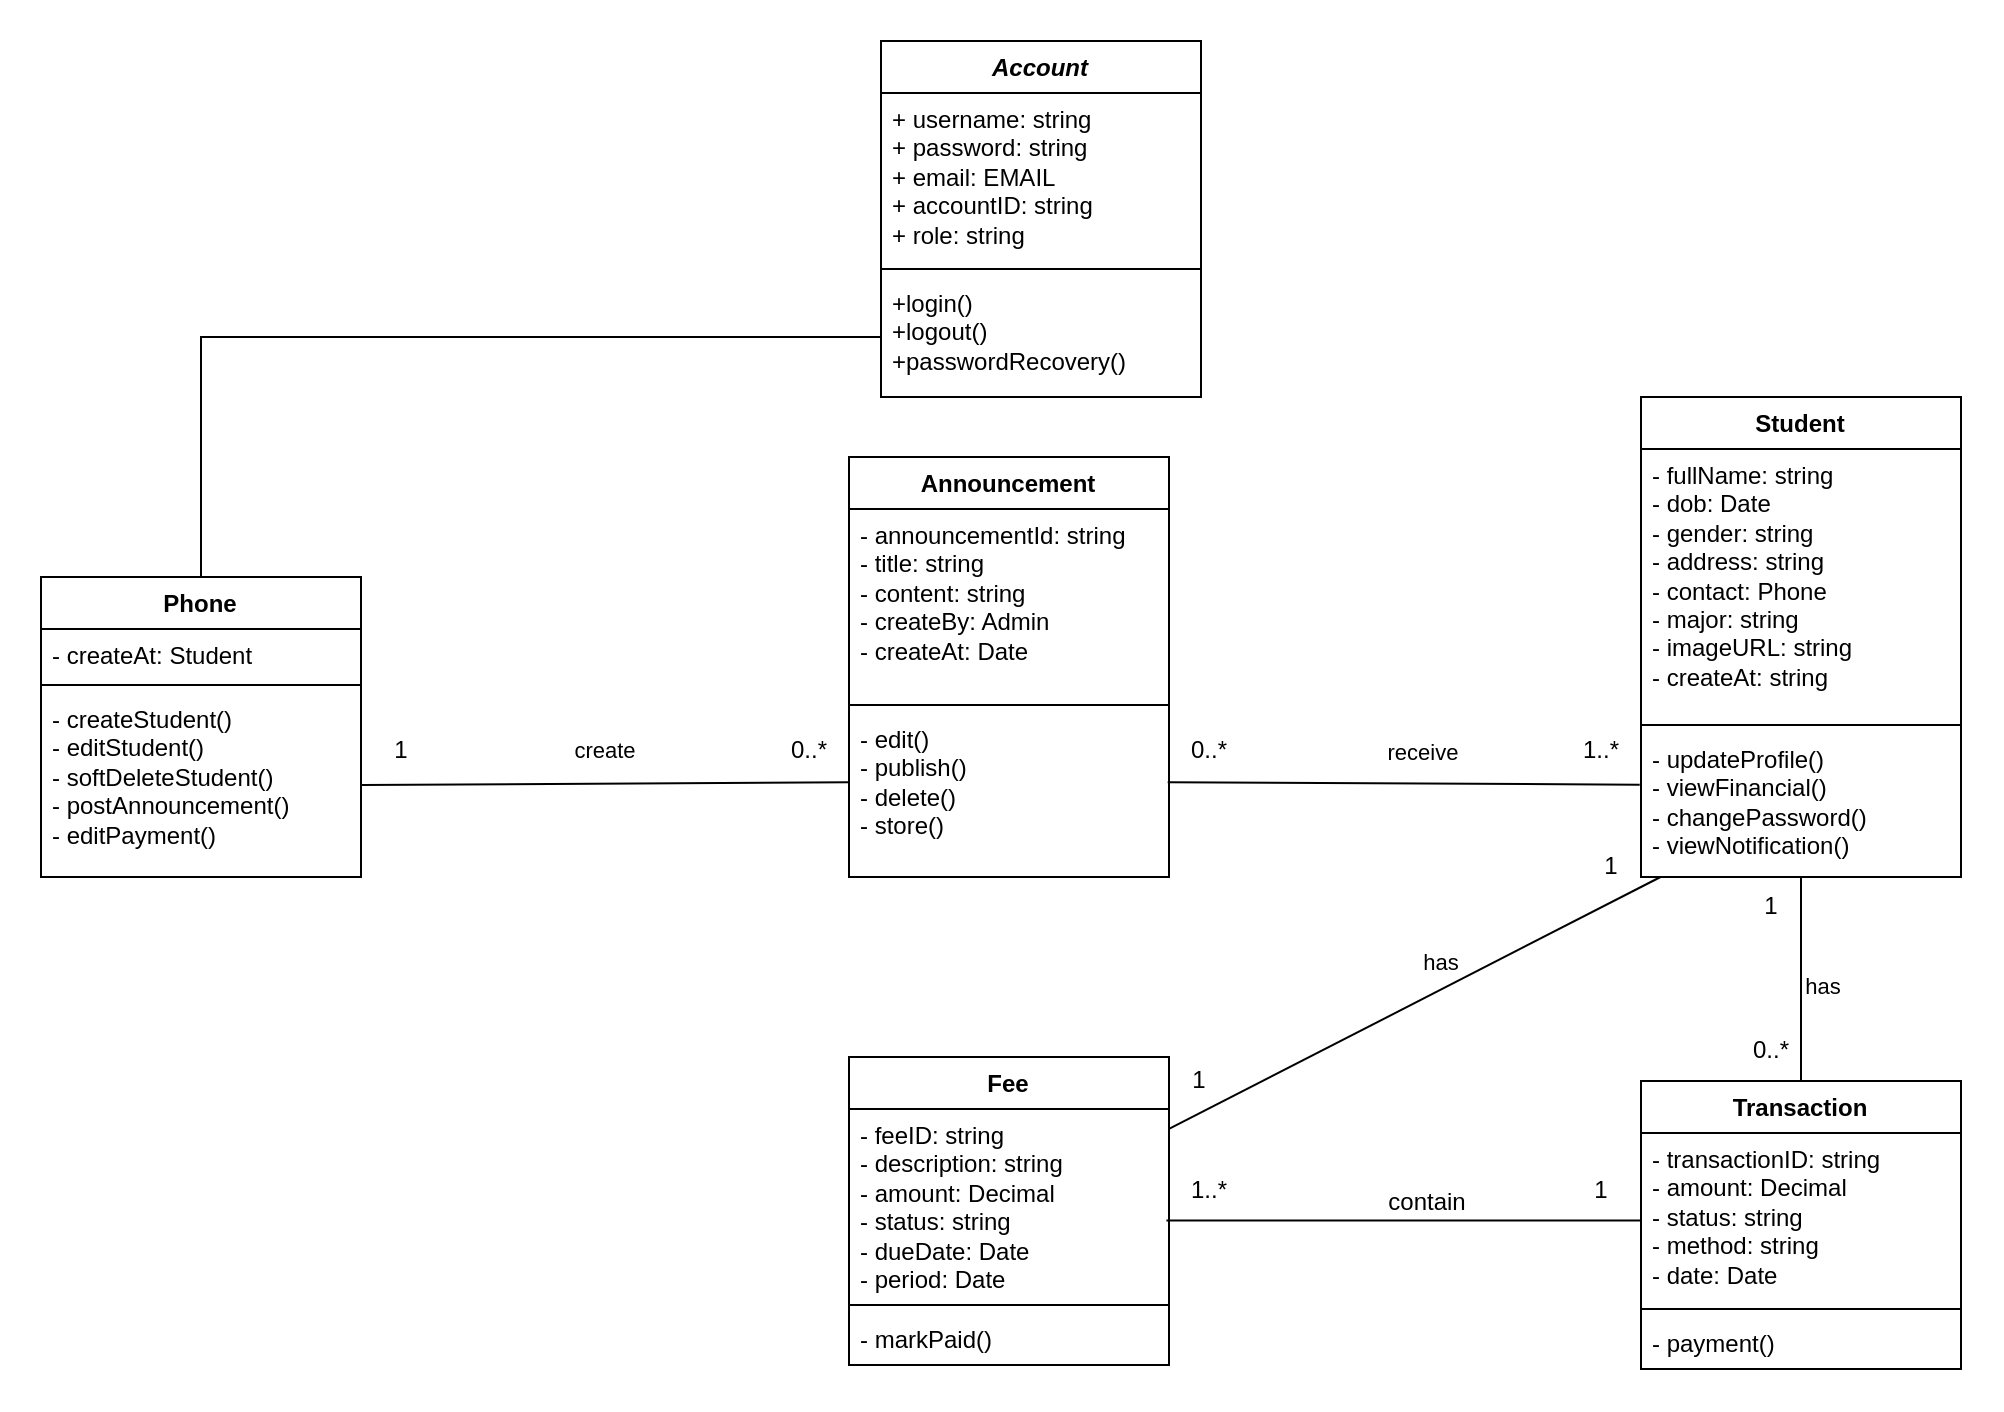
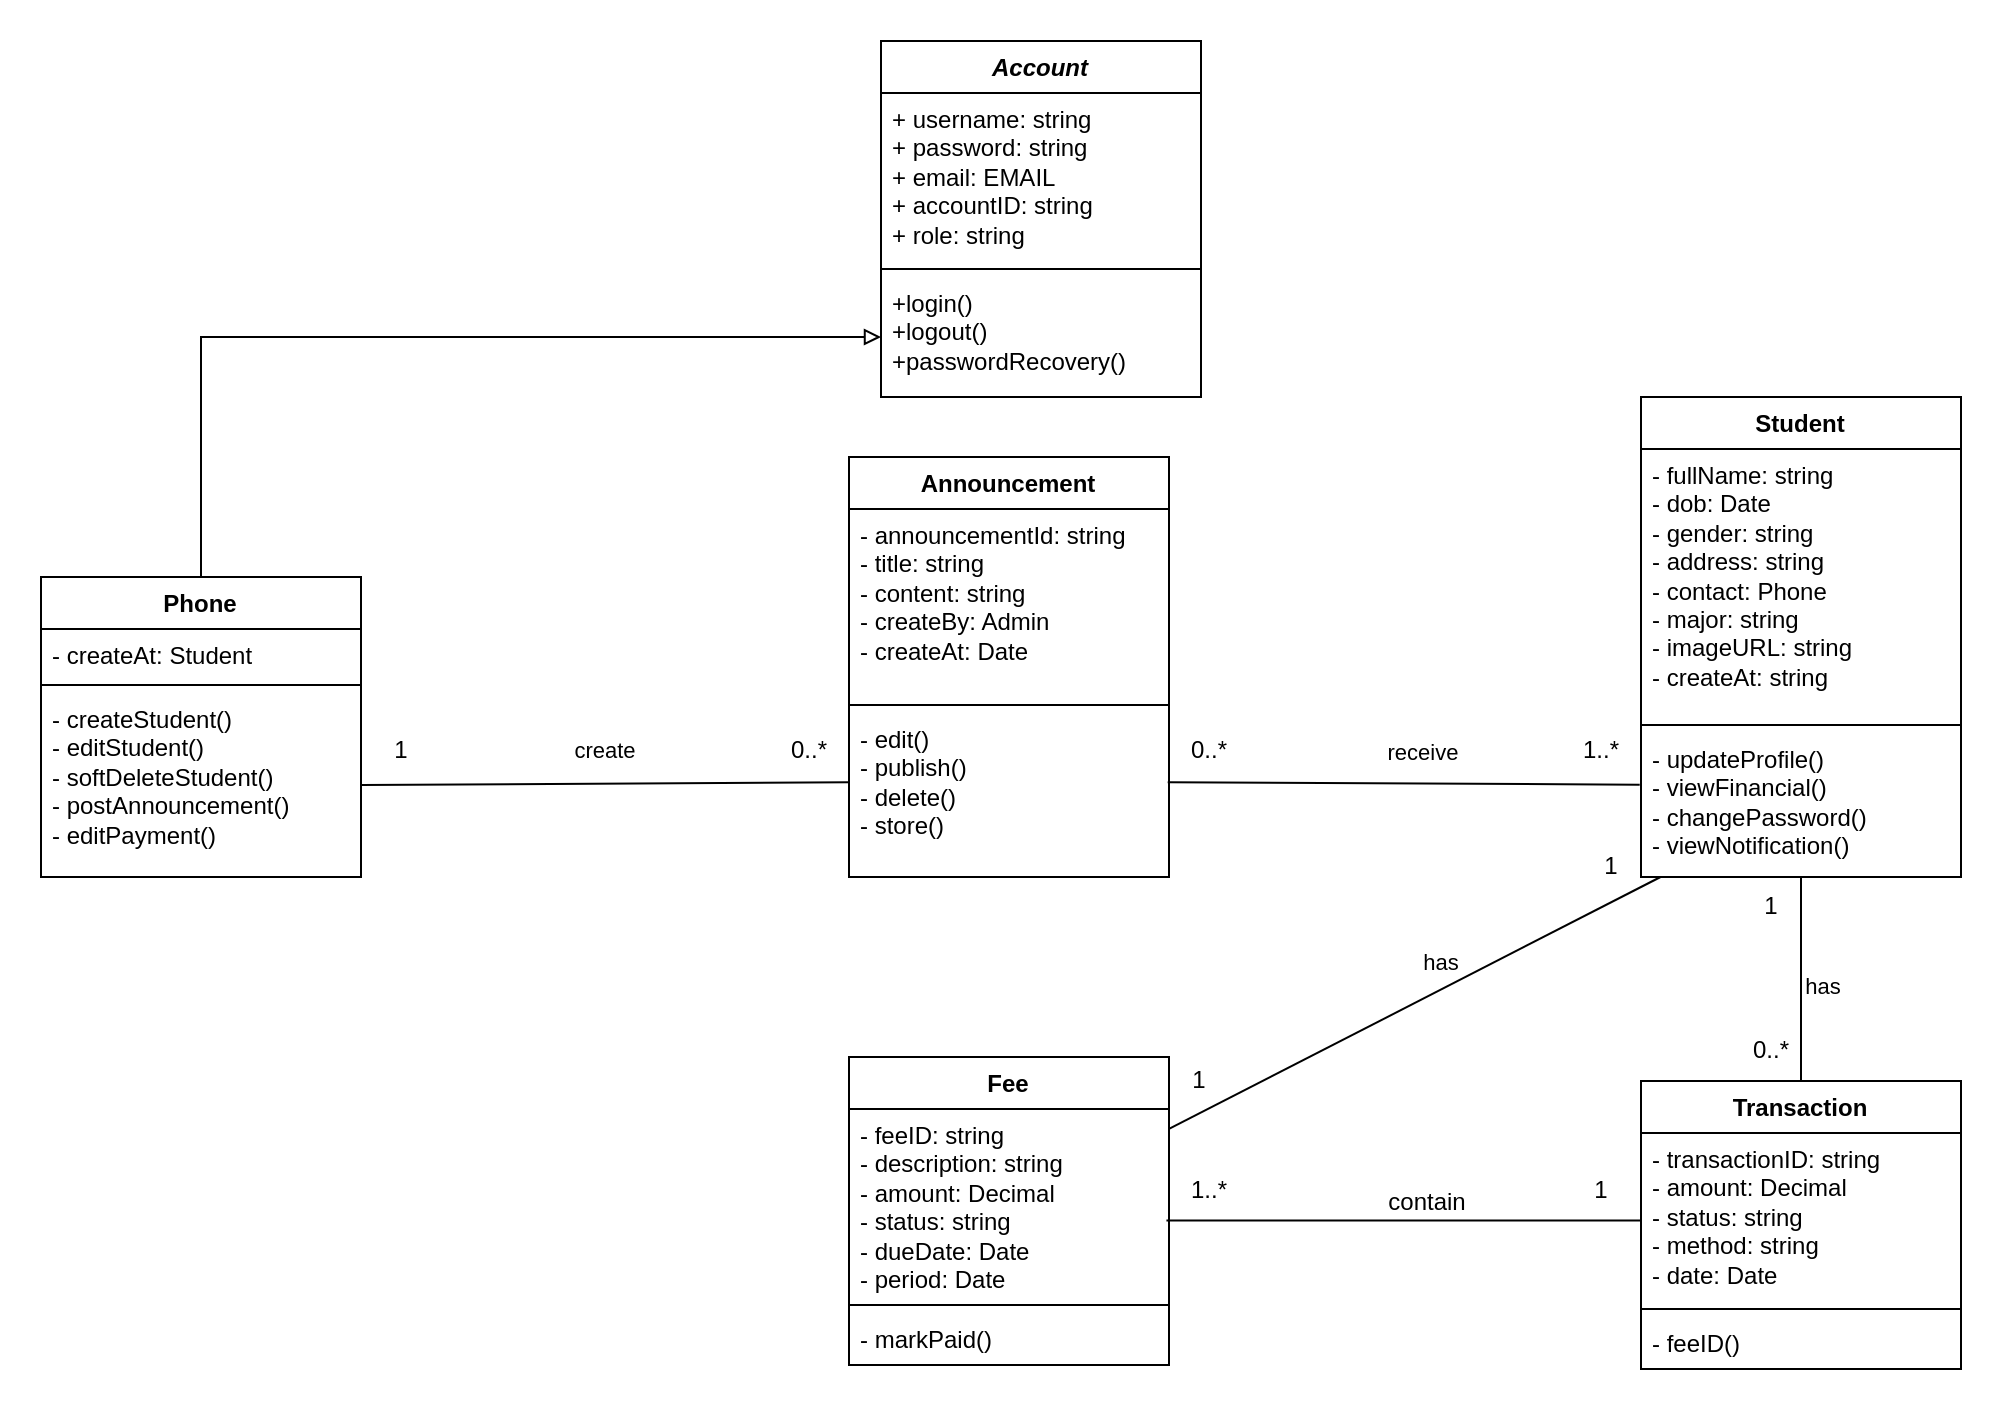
edge "+login() +logout() +passwordRecovery()" -- "Phone": arrowhead none -> block
node "- payment()": label "- payment()" -> "- feeID()"
